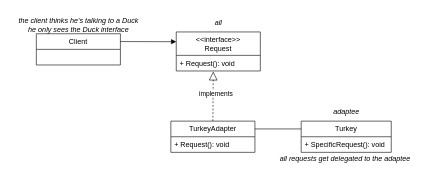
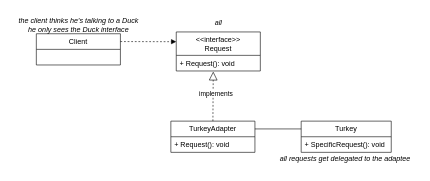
edge "Client" -> "<<interface>> Request": style solid -> dashed
node "adaptee": removed
